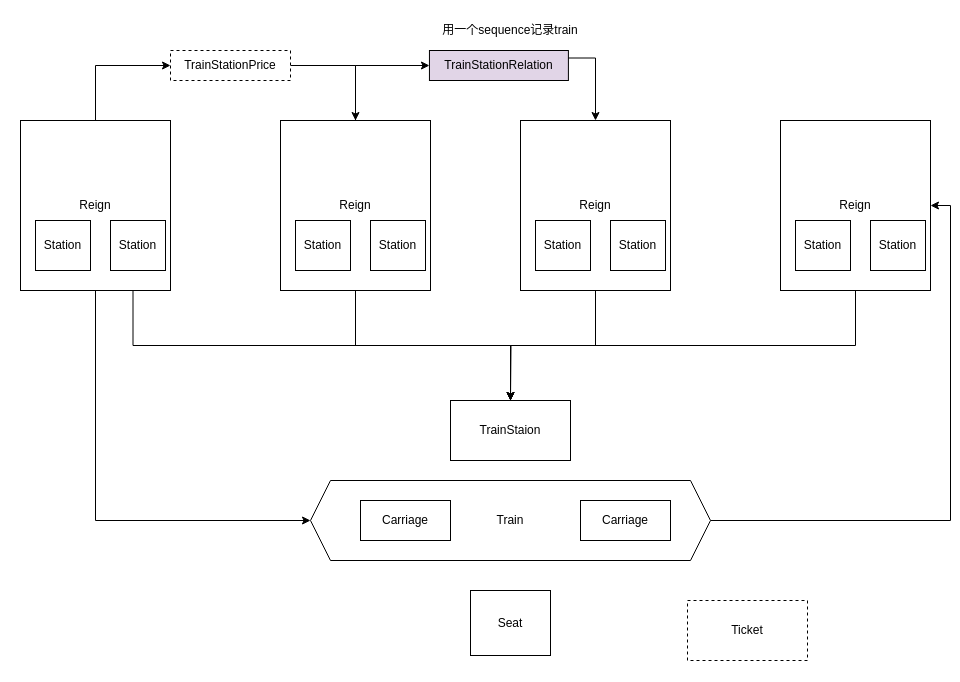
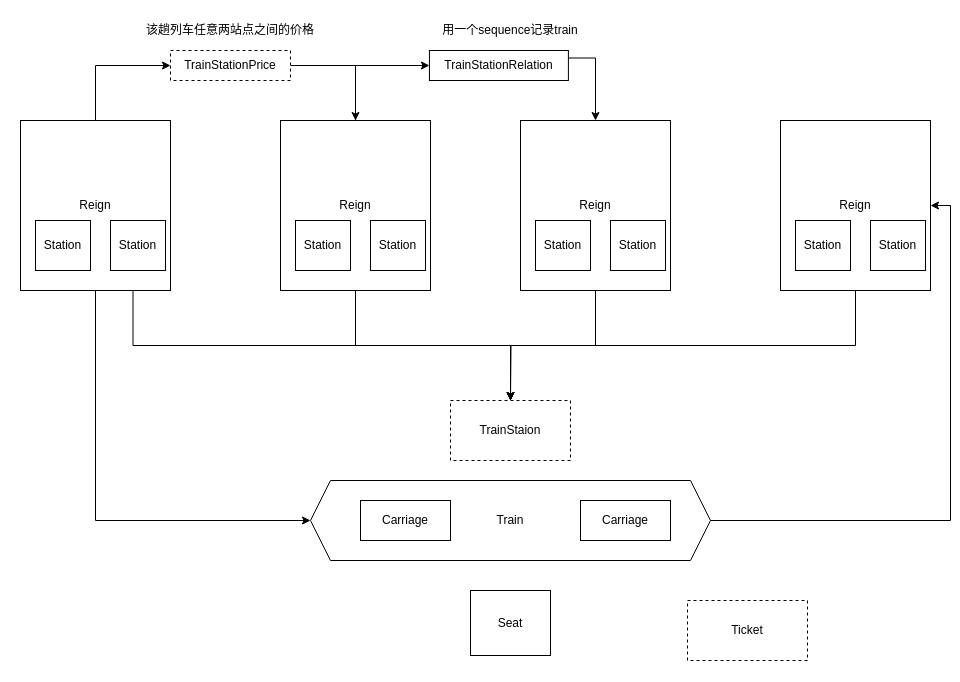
node "该趟列车任意两站点之间的价格": added
node "TrainStationRelation": fillcolor #e1d5e7 -> #ffffff
node "TrainStaion": style solid -> dashed
